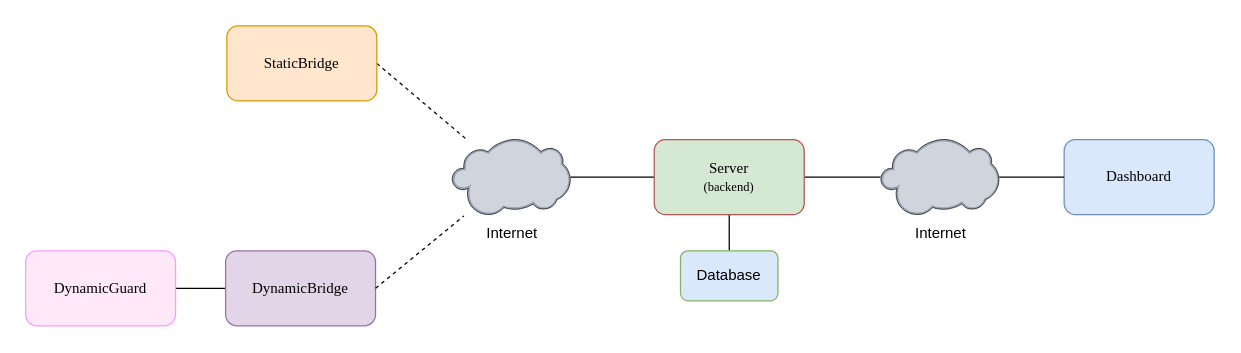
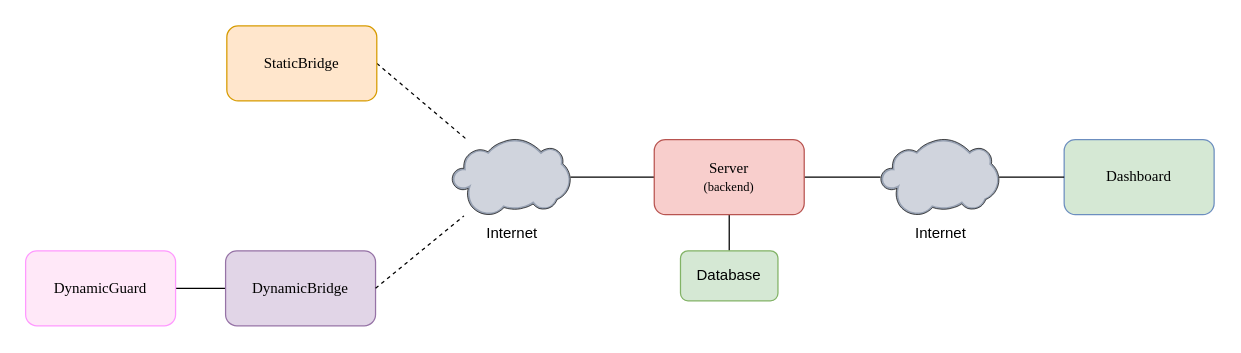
node "Server (backend)": fillcolor #d5e8d4 -> #f8cecc
node "Dashboard": fillcolor #dae8fc -> #d5e8d4
node "Database": fillcolor #dae8fc -> #d5e8d4
